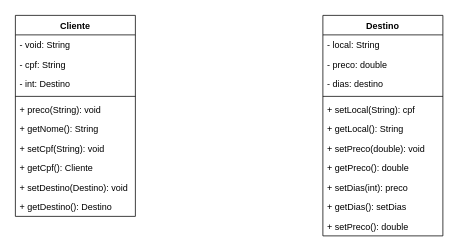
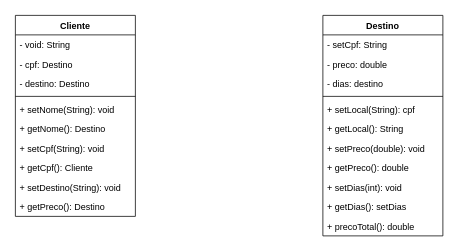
node "- local: String": label "- local: String" -> "- setCpf: String"
node "- cpf: String": label "- cpf: String" -> "- cpf: Destino"
node "- int: Destino": label "- int: Destino" -> "- destino: Destino"
node "+ preco(String): void": label "+ preco(String): void" -> "+ setNome(String): void"
node "+ getNome(): String": label "+ getNome(): String" -> "+ getNome(): Destino"
node "+ setDestino(Destino): void": label "+ setDestino(Destino): void" -> "+ setDestino(String): void"
node "+ setDias(int): preco": label "+ setDias(int): preco" -> "+ setDias(int): void"
node "+ getDestino(): Destino": label "+ getDestino(): Destino" -> "+ getPreco(): Destino"
node "+ setPreco(): double": label "+ setPreco(): double" -> "+ precoTotal(): double"
